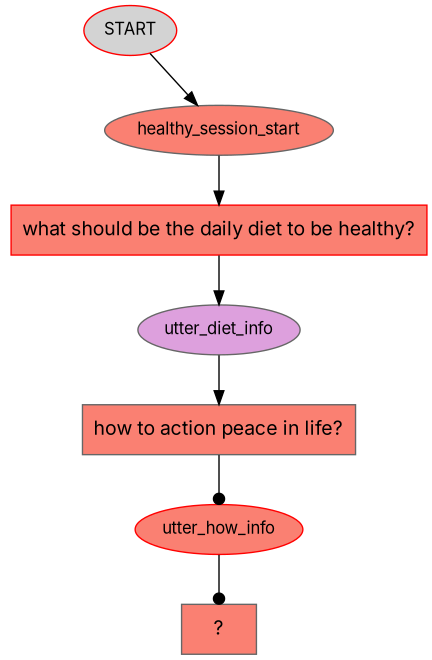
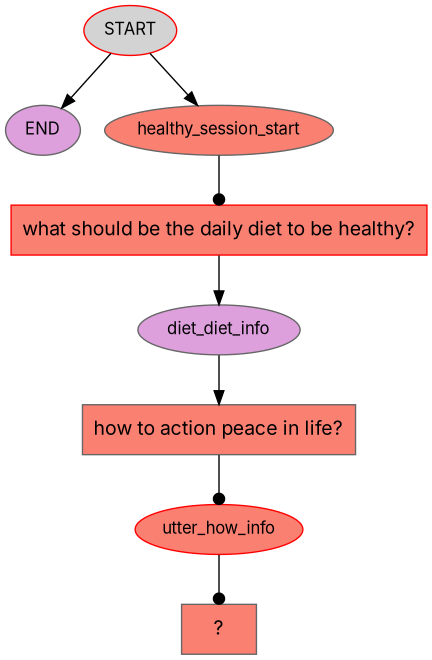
node "END": added
edge "healthy_session_start" -> "what should be the daily diet to be healthy?": arrowhead normal -> dot
node "utter_diet_info": label "utter_diet_info" -> "diet_diet_info"
